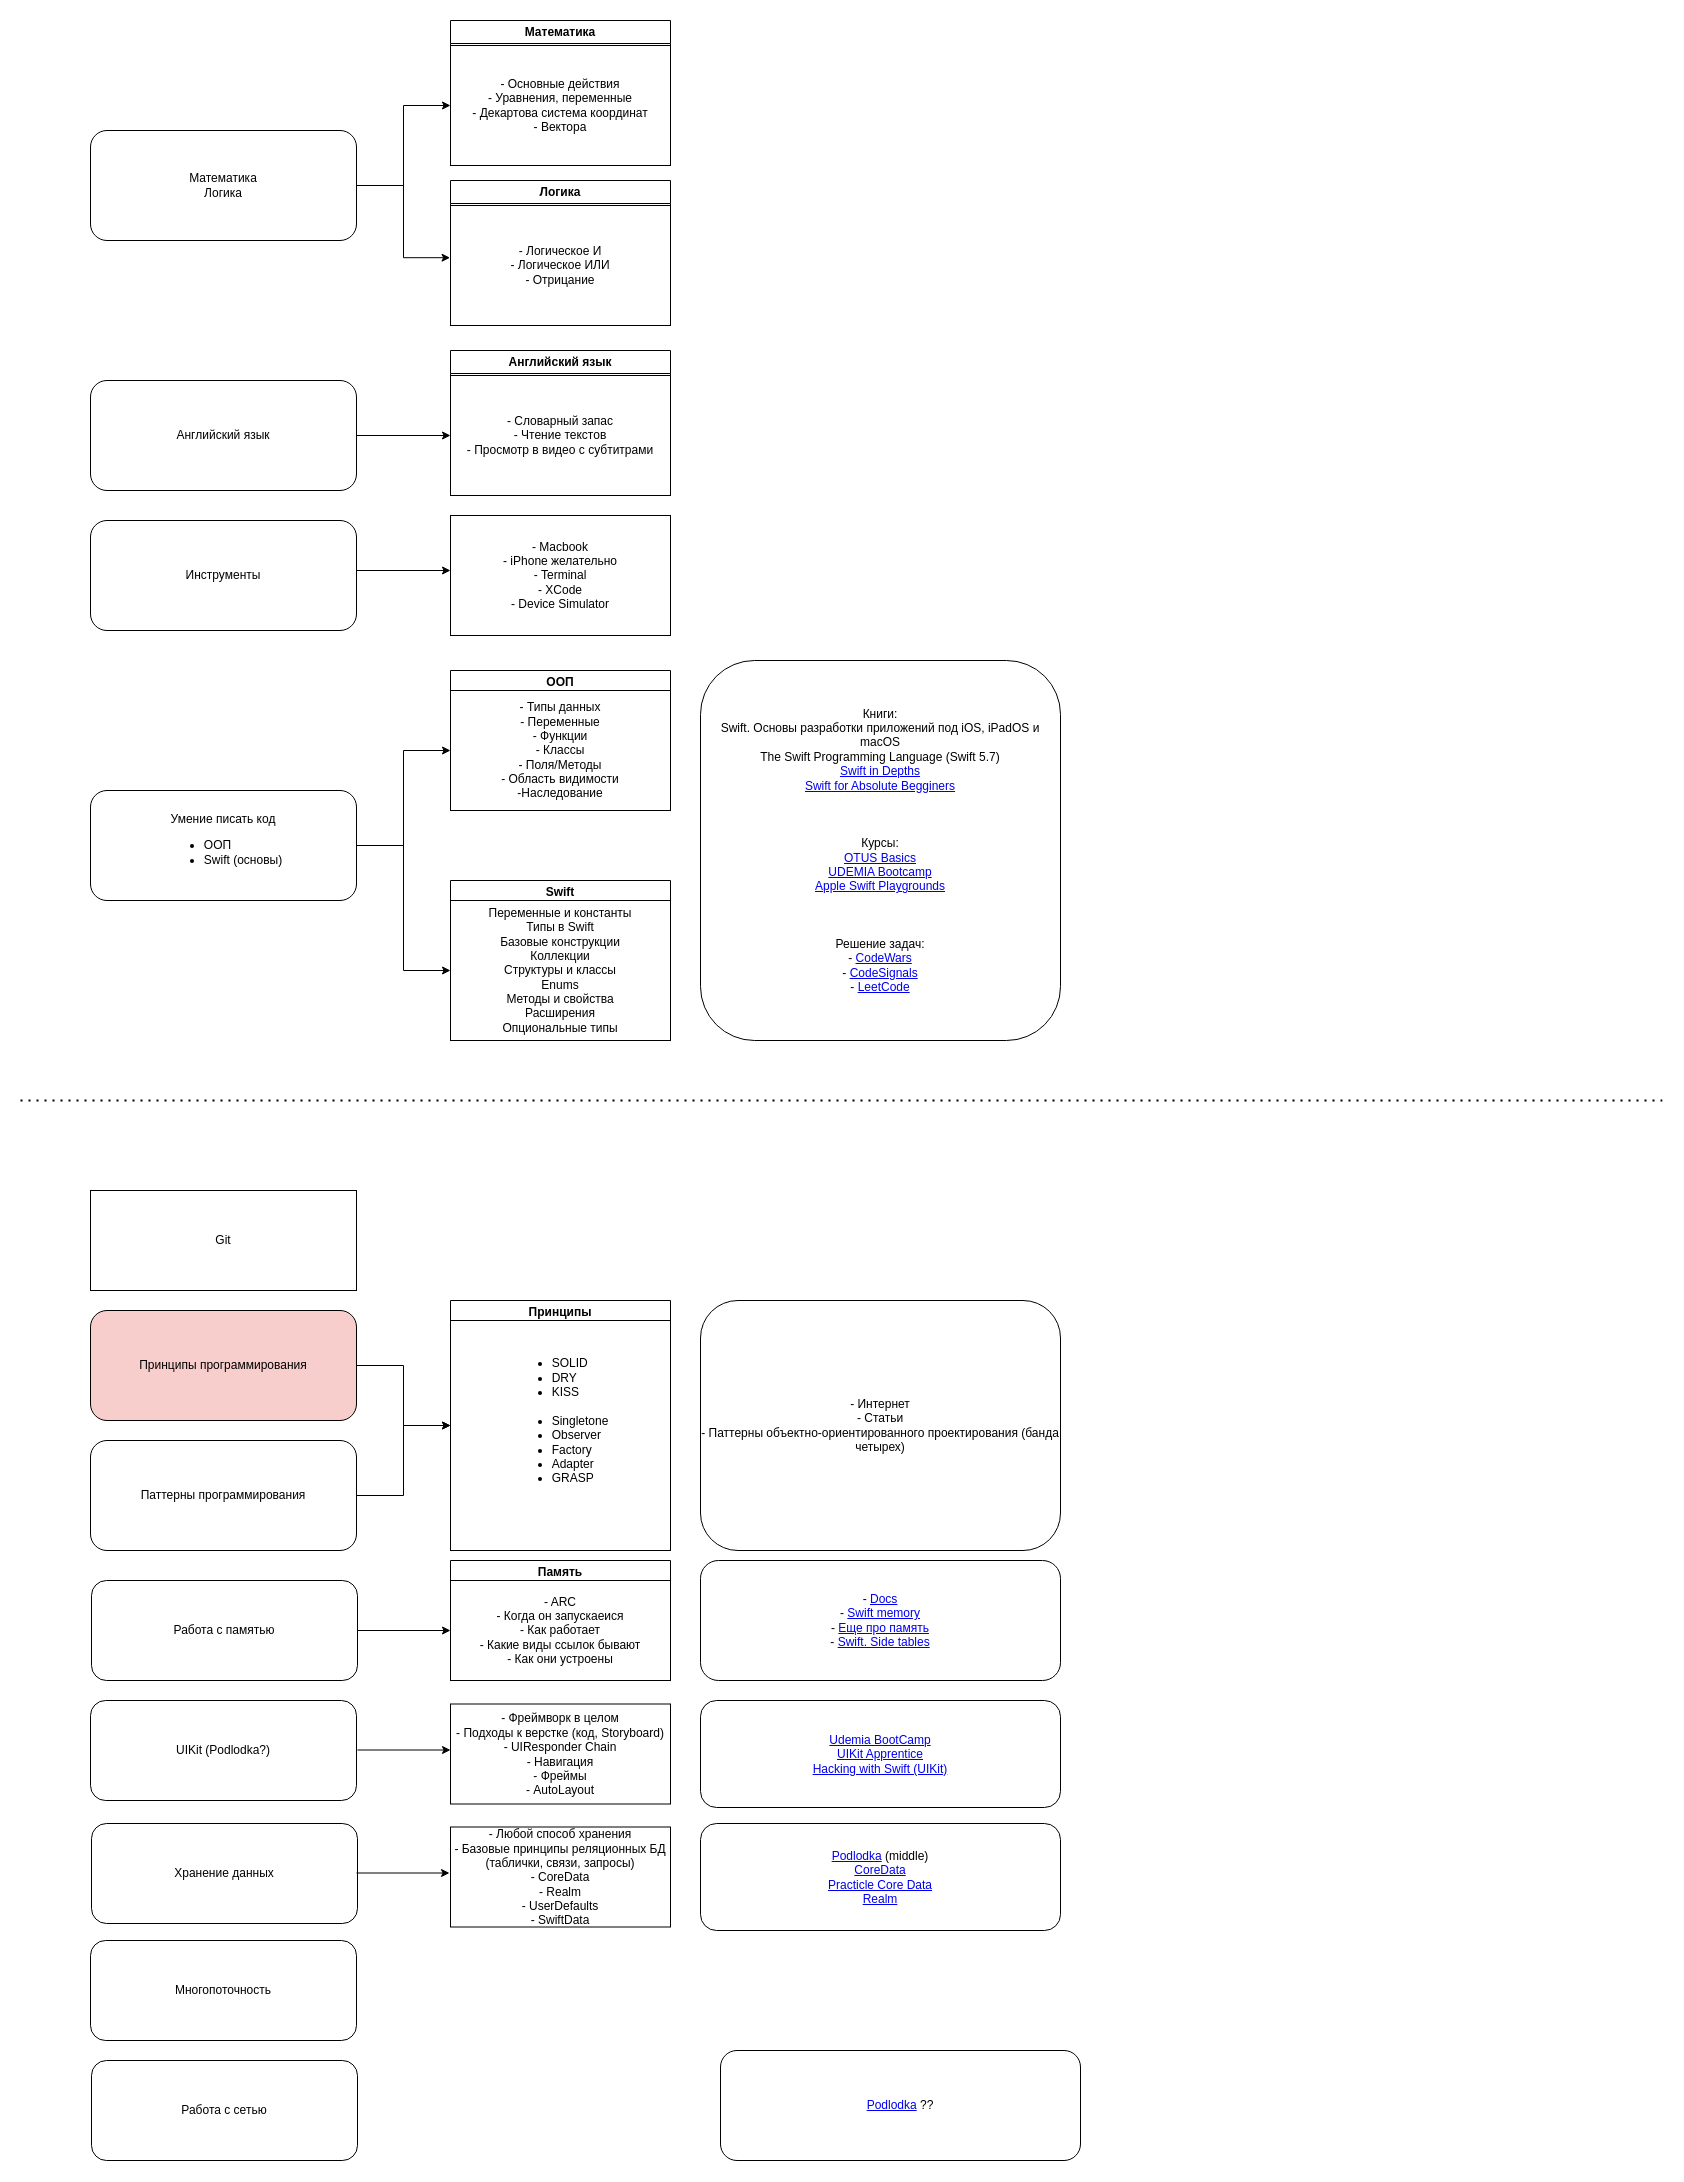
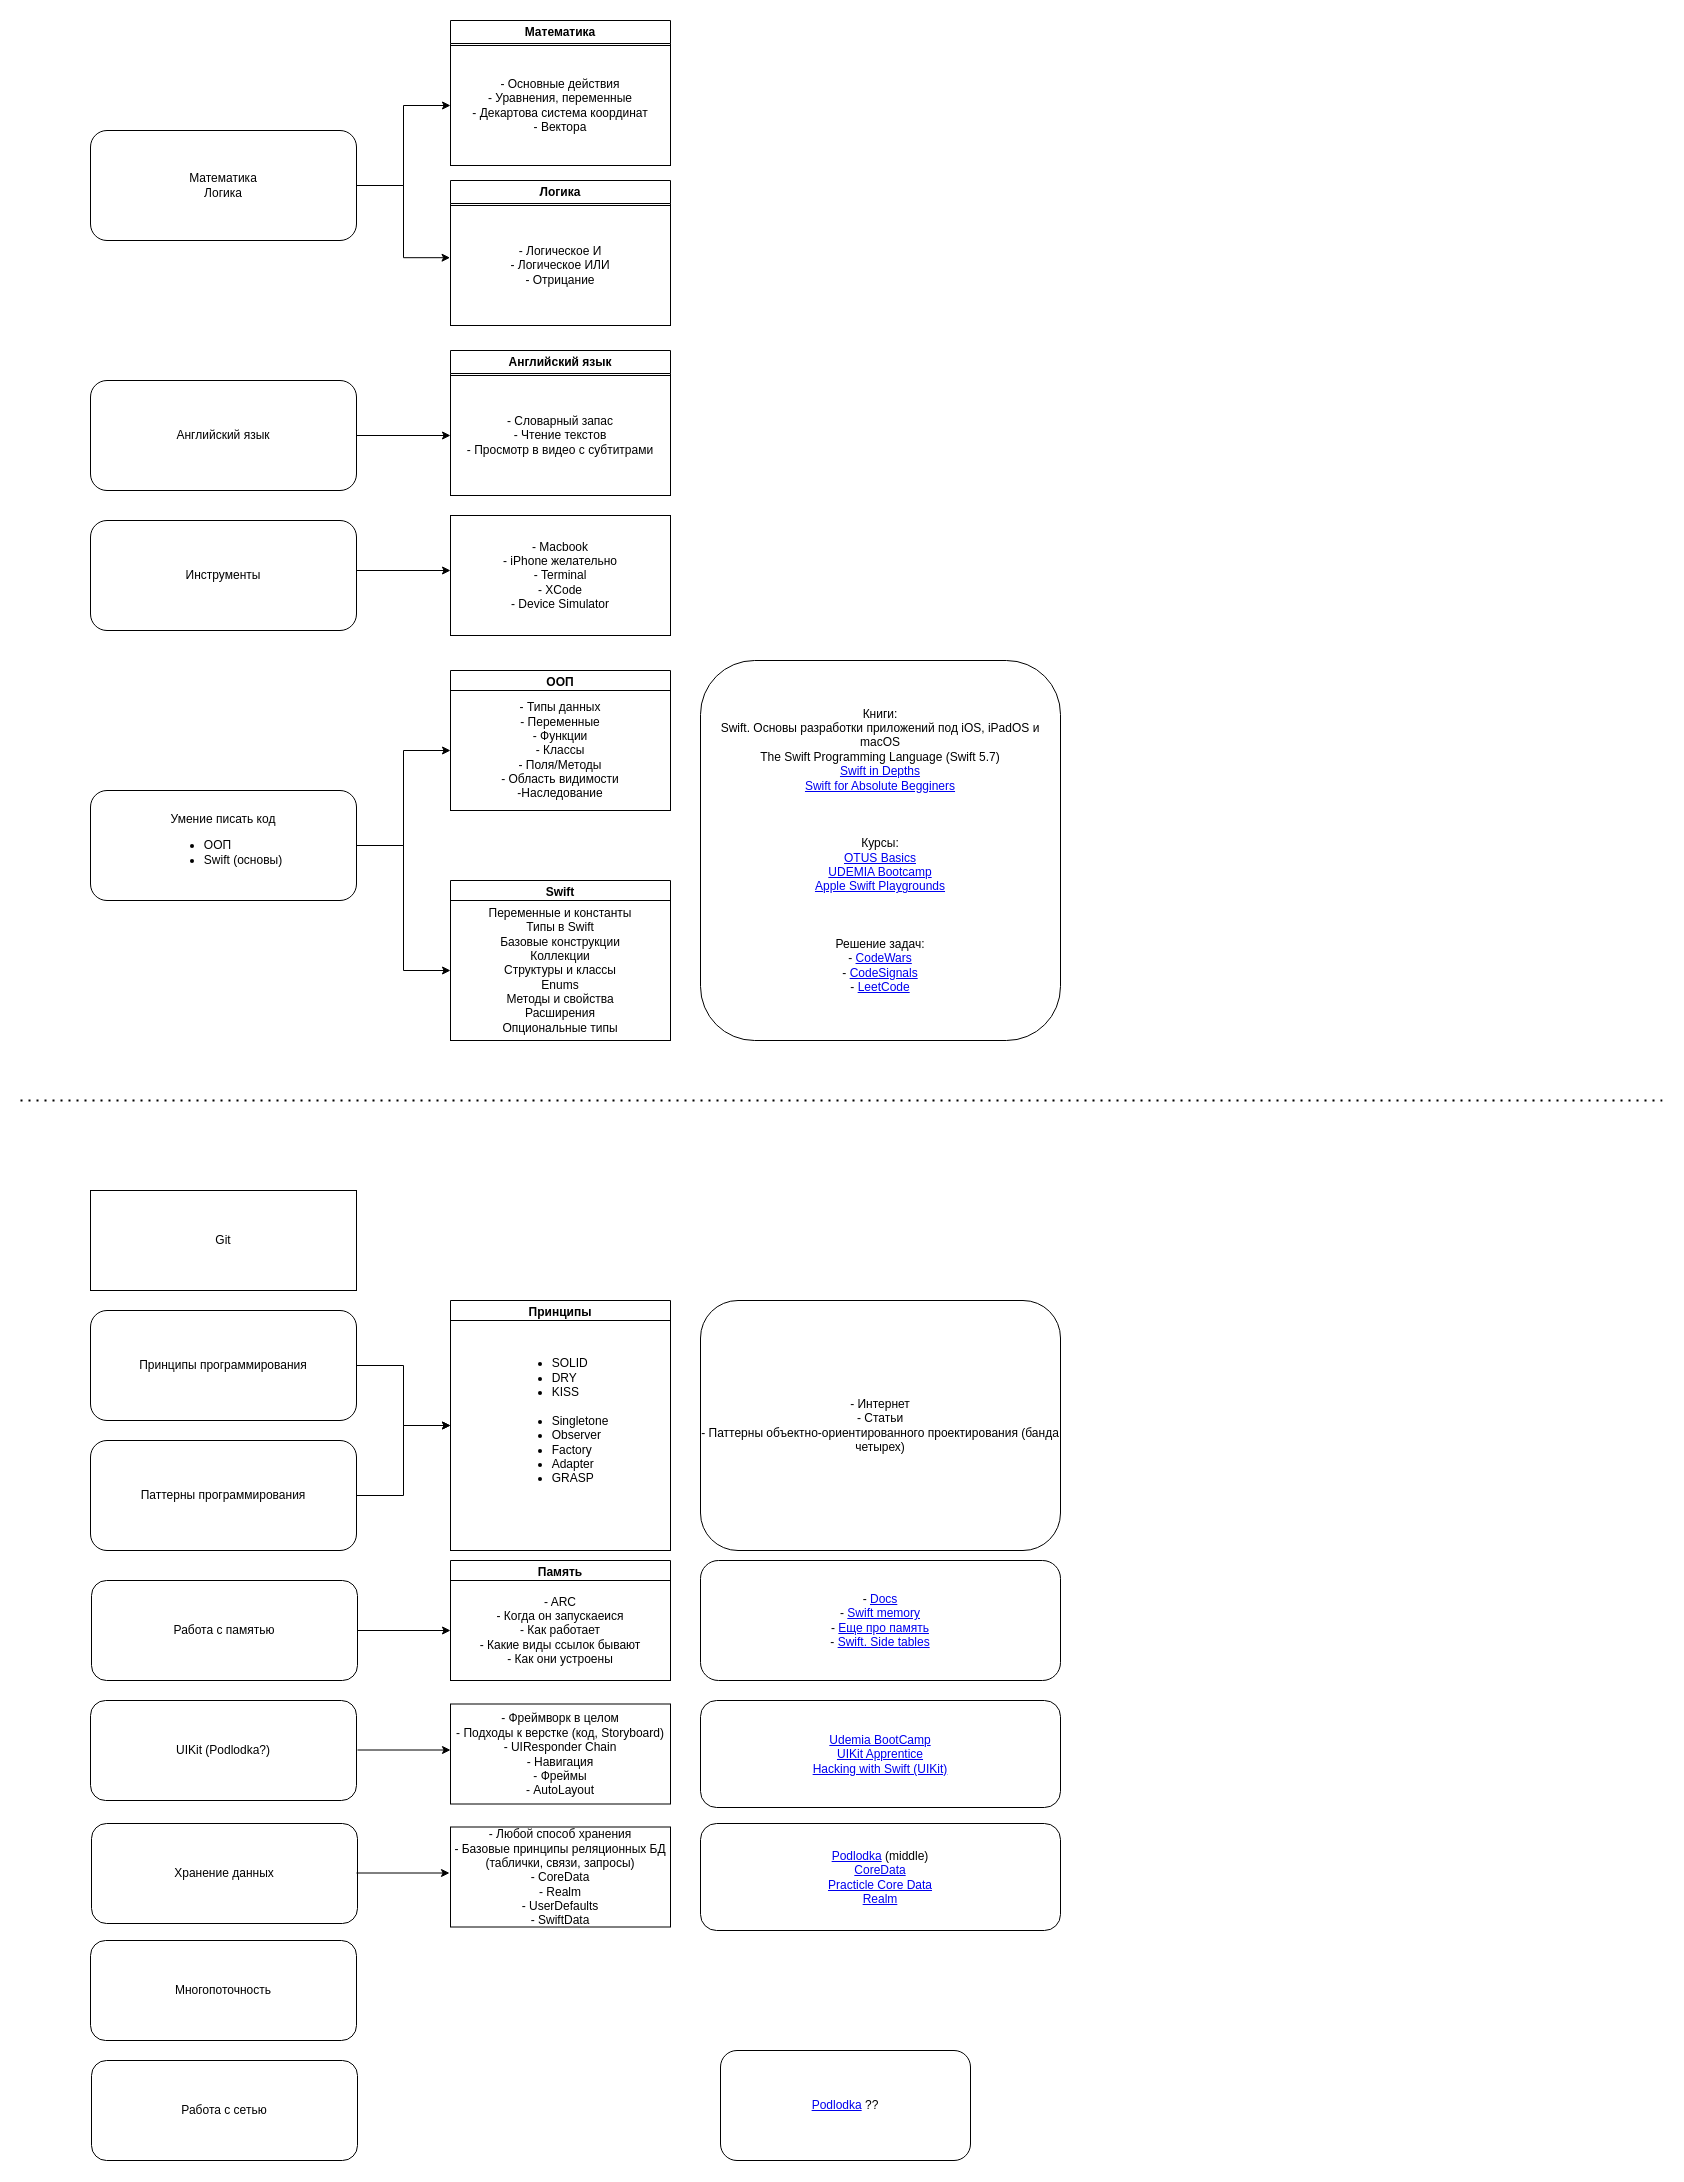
node "Принципы программирования": fillcolor #f8cecc -> #ffffff
node "Podlodka ??": size 360x110 -> 250x110
